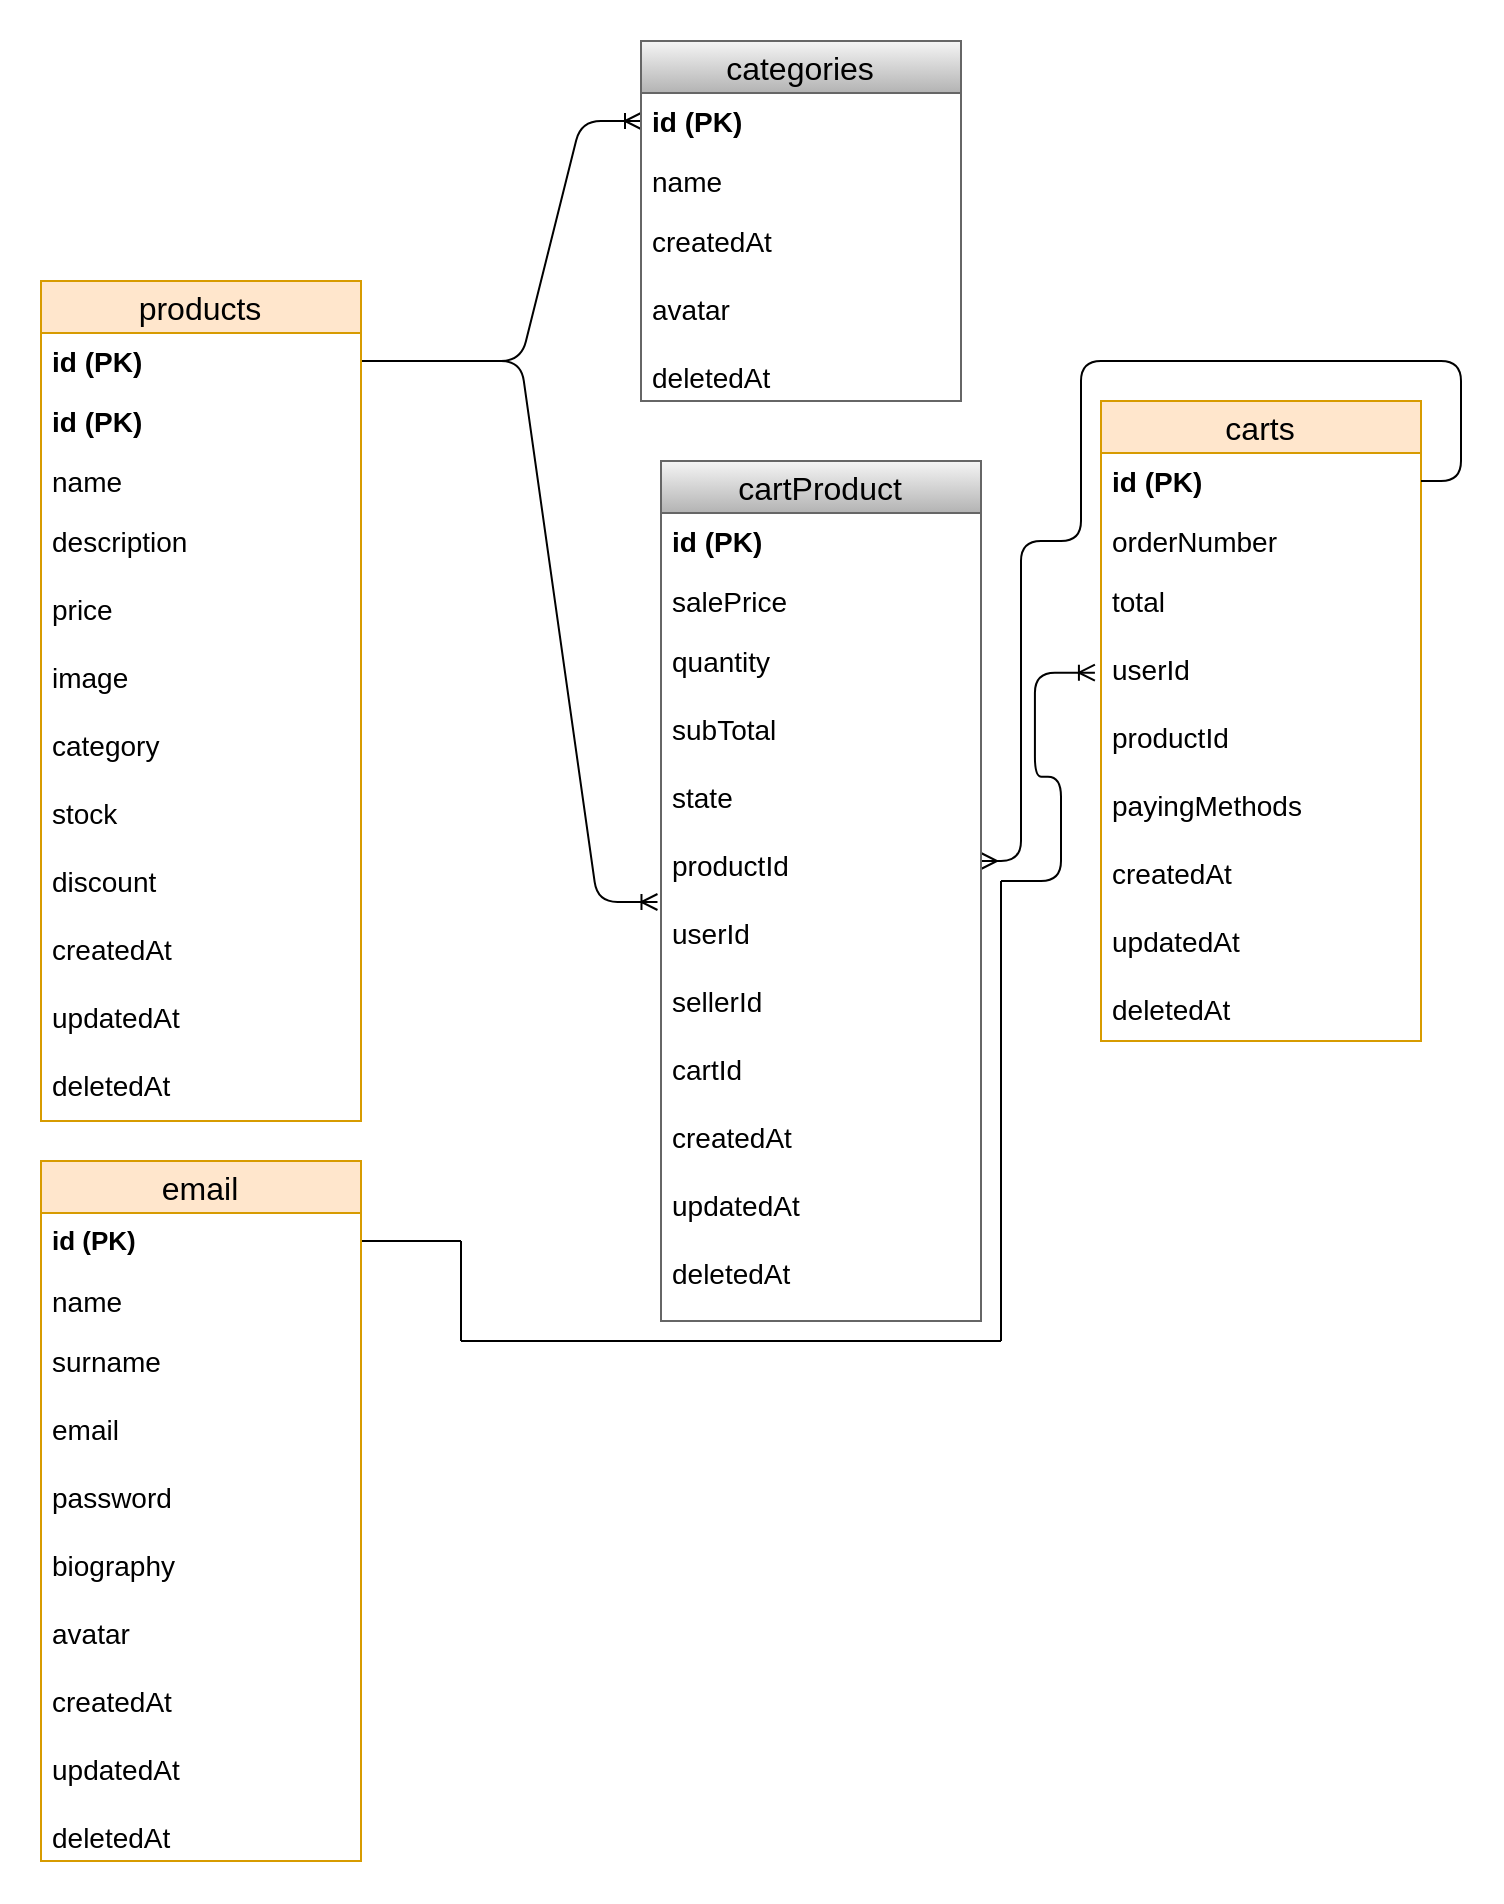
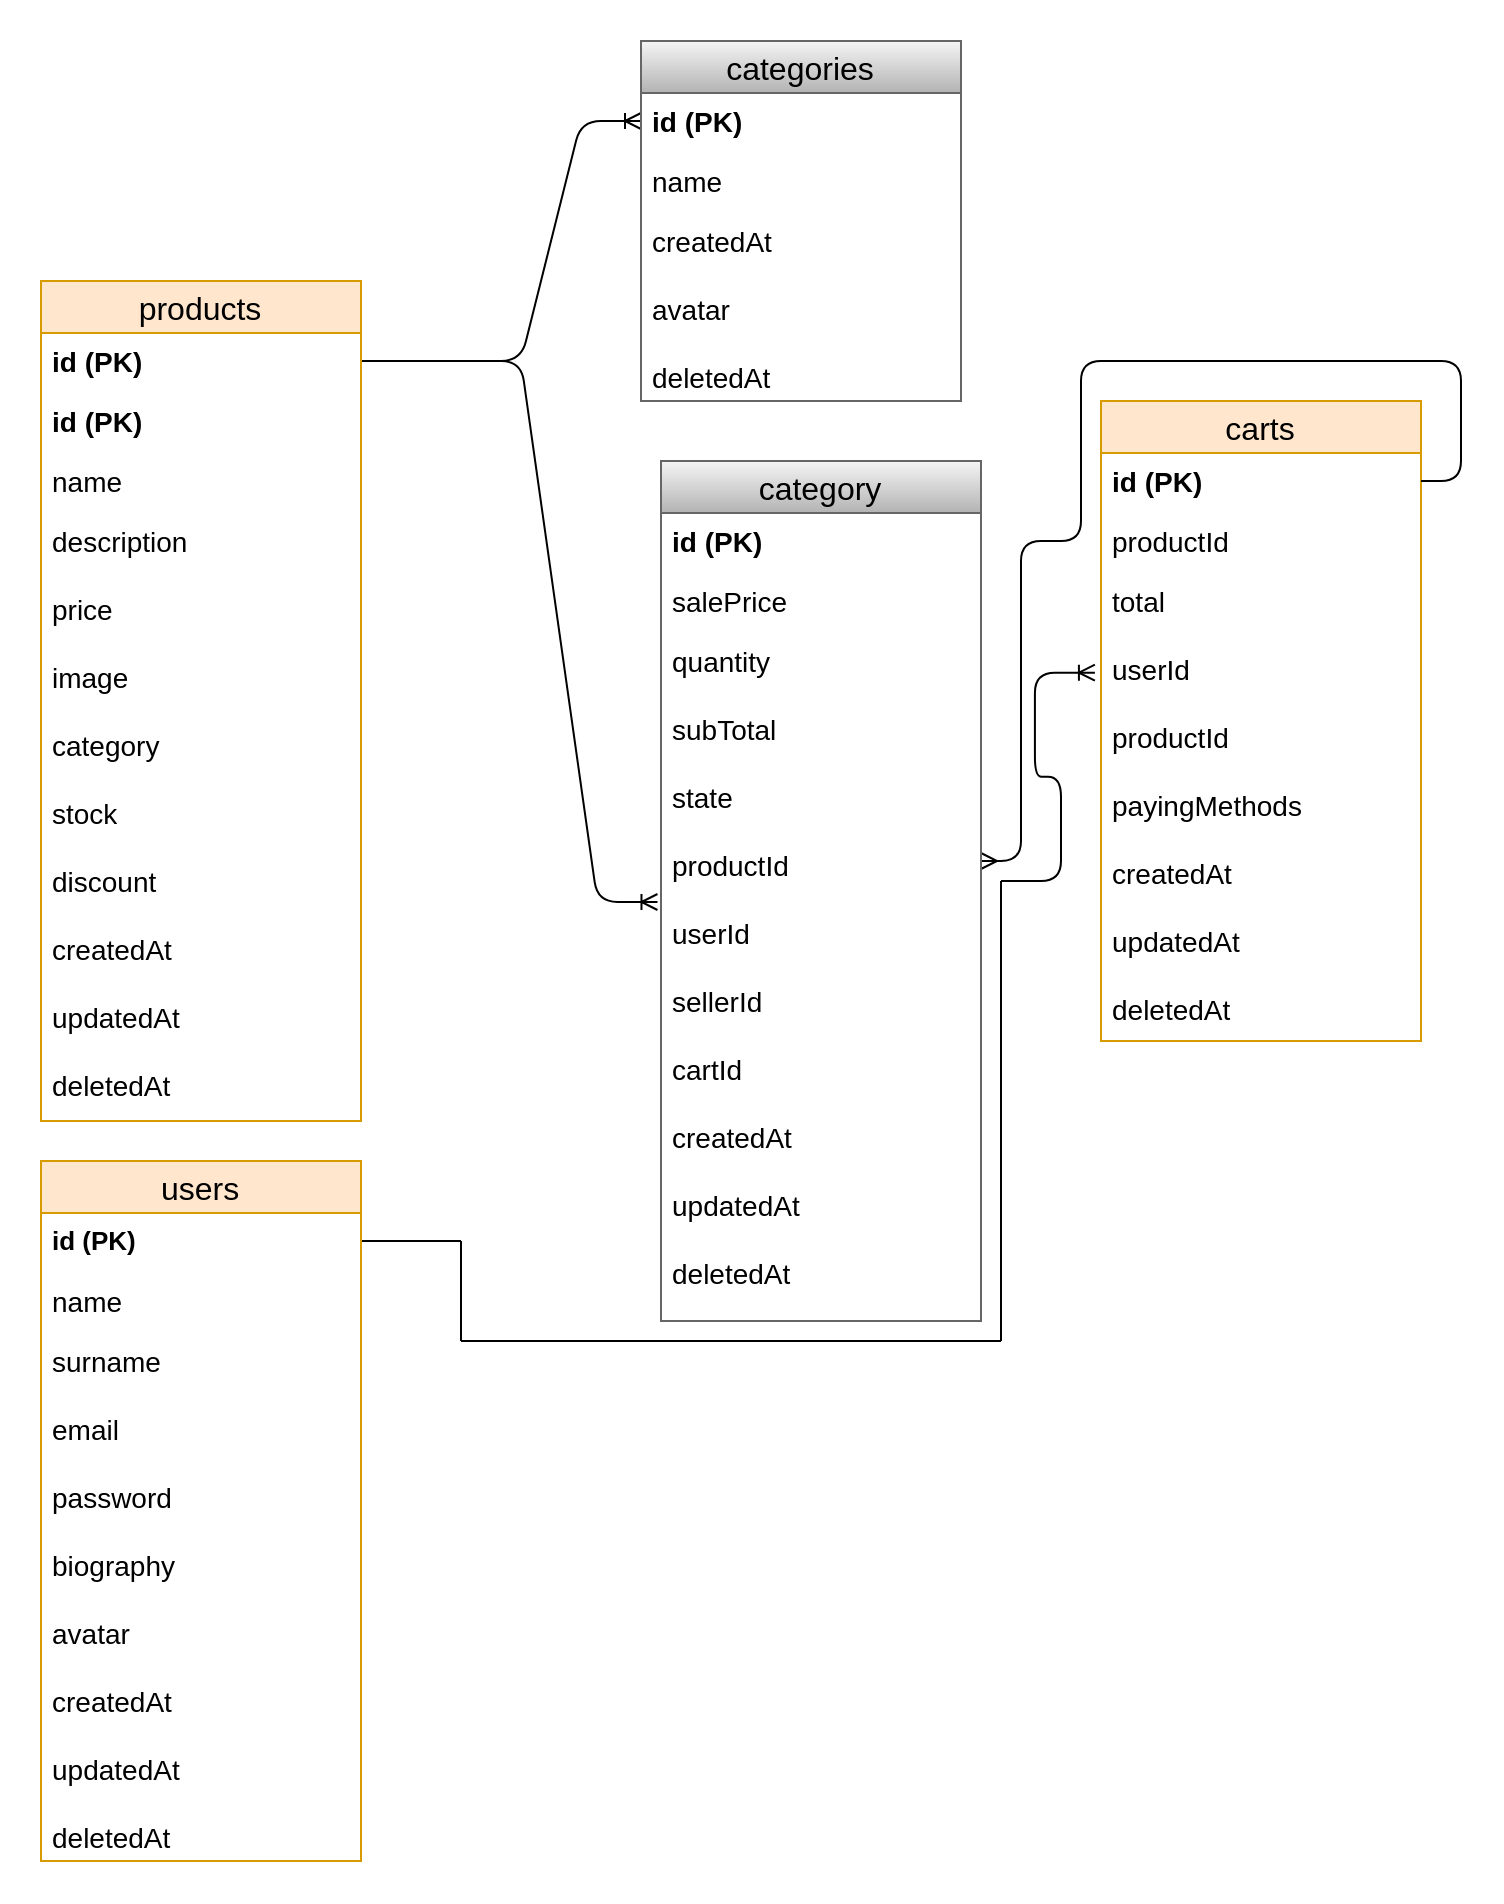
node "cartProduct": label "cartProduct" -> "category"
node "orderNumber": label "orderNumber" -> "productId"
node "email": label "email" -> "users"
